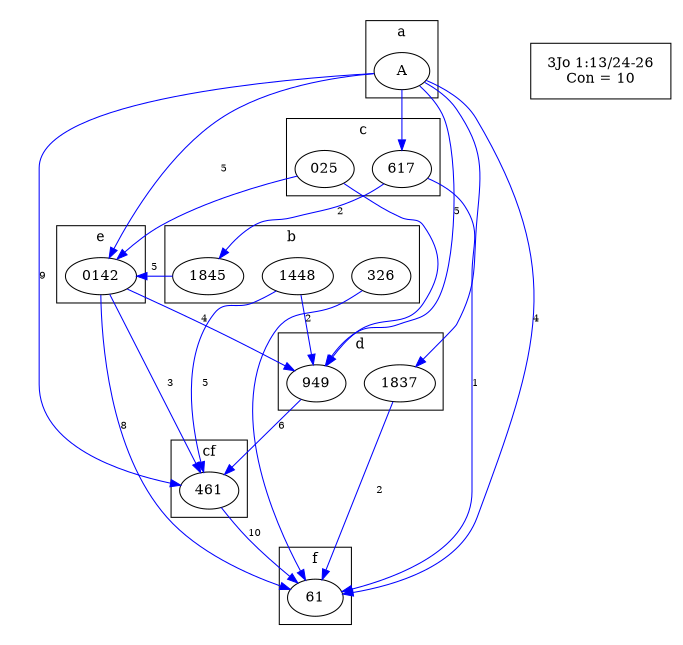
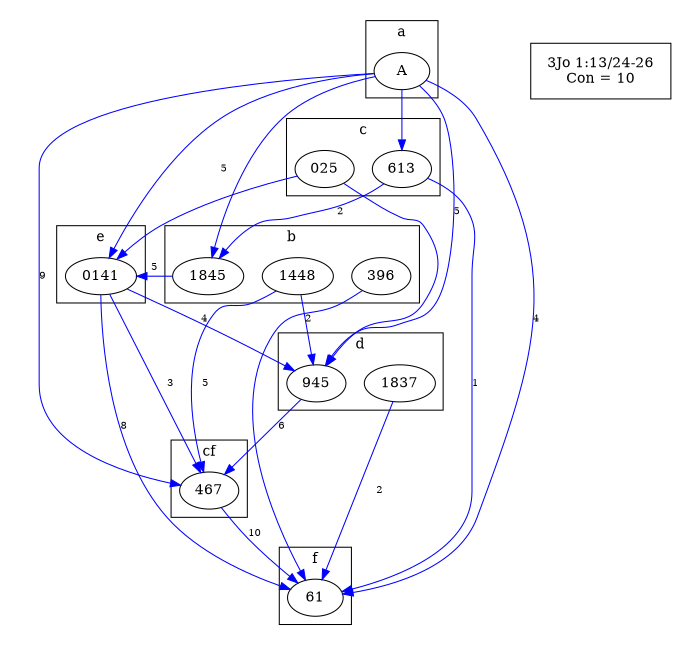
node "617": label "617" -> "613"
edge "A" -> "1837": now "A" -> "1845"
node "0142": label "0142" -> "0141"
node "326": label "326" -> "396"
node "949": label "949" -> "945"
node "461": label "461" -> "467"
